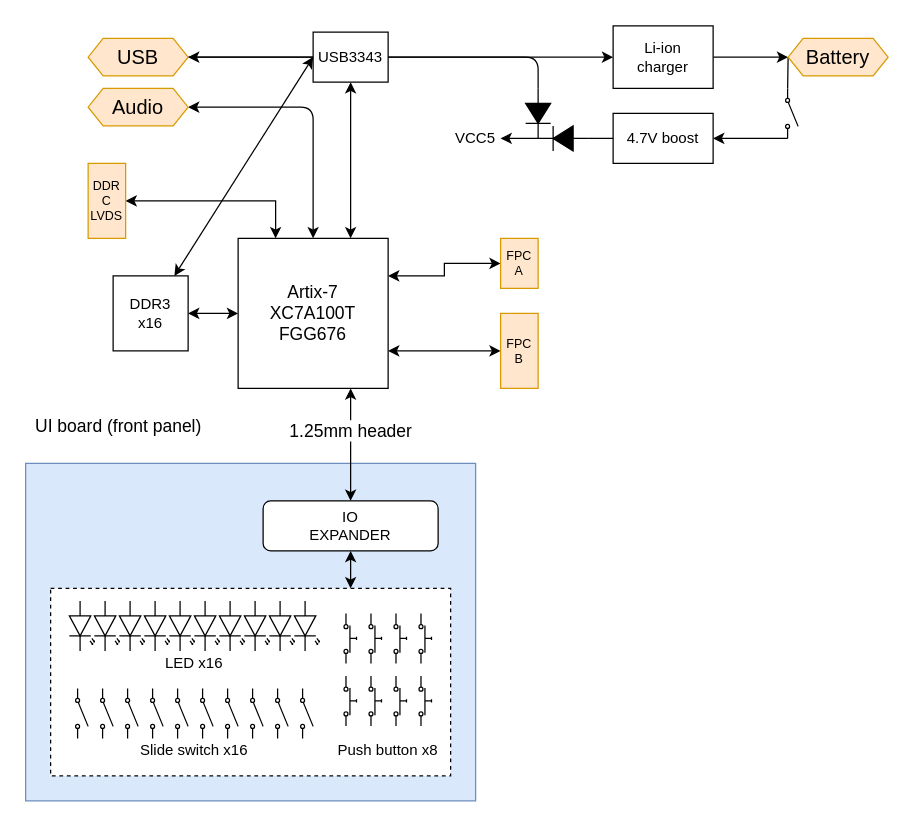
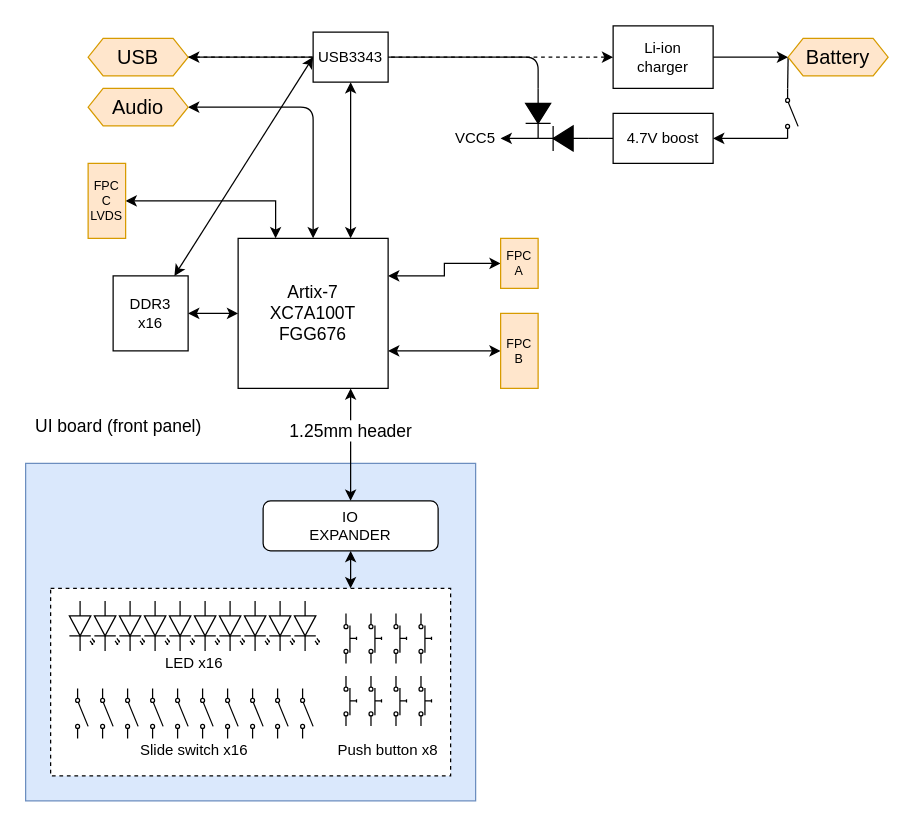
edge "USB" -- "Li-ion charger": style solid -> dashed
node "DDR C LVDS": label "DDR C LVDS" -> "FPC C LVDS"
